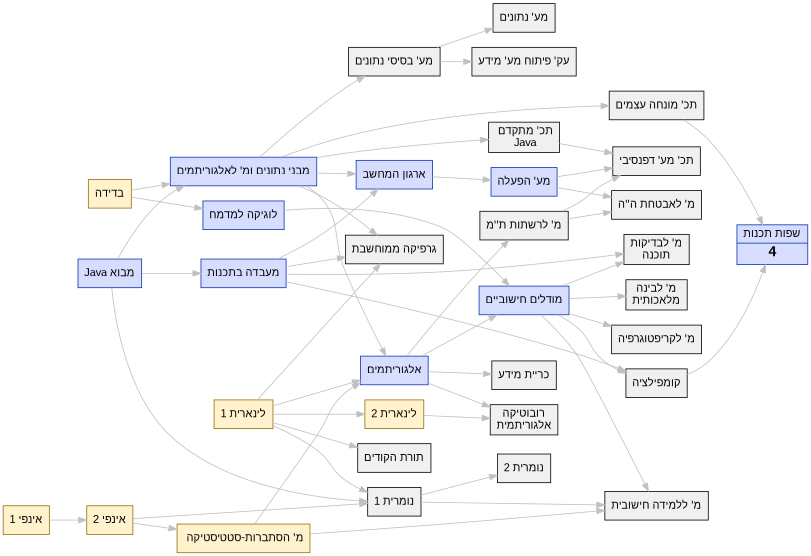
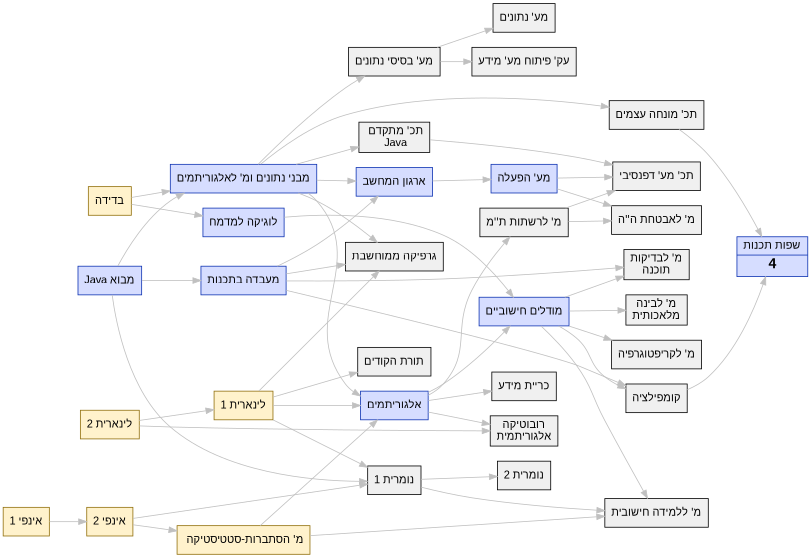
edge "לינארית 1" -> "לינארית 2": reversed
